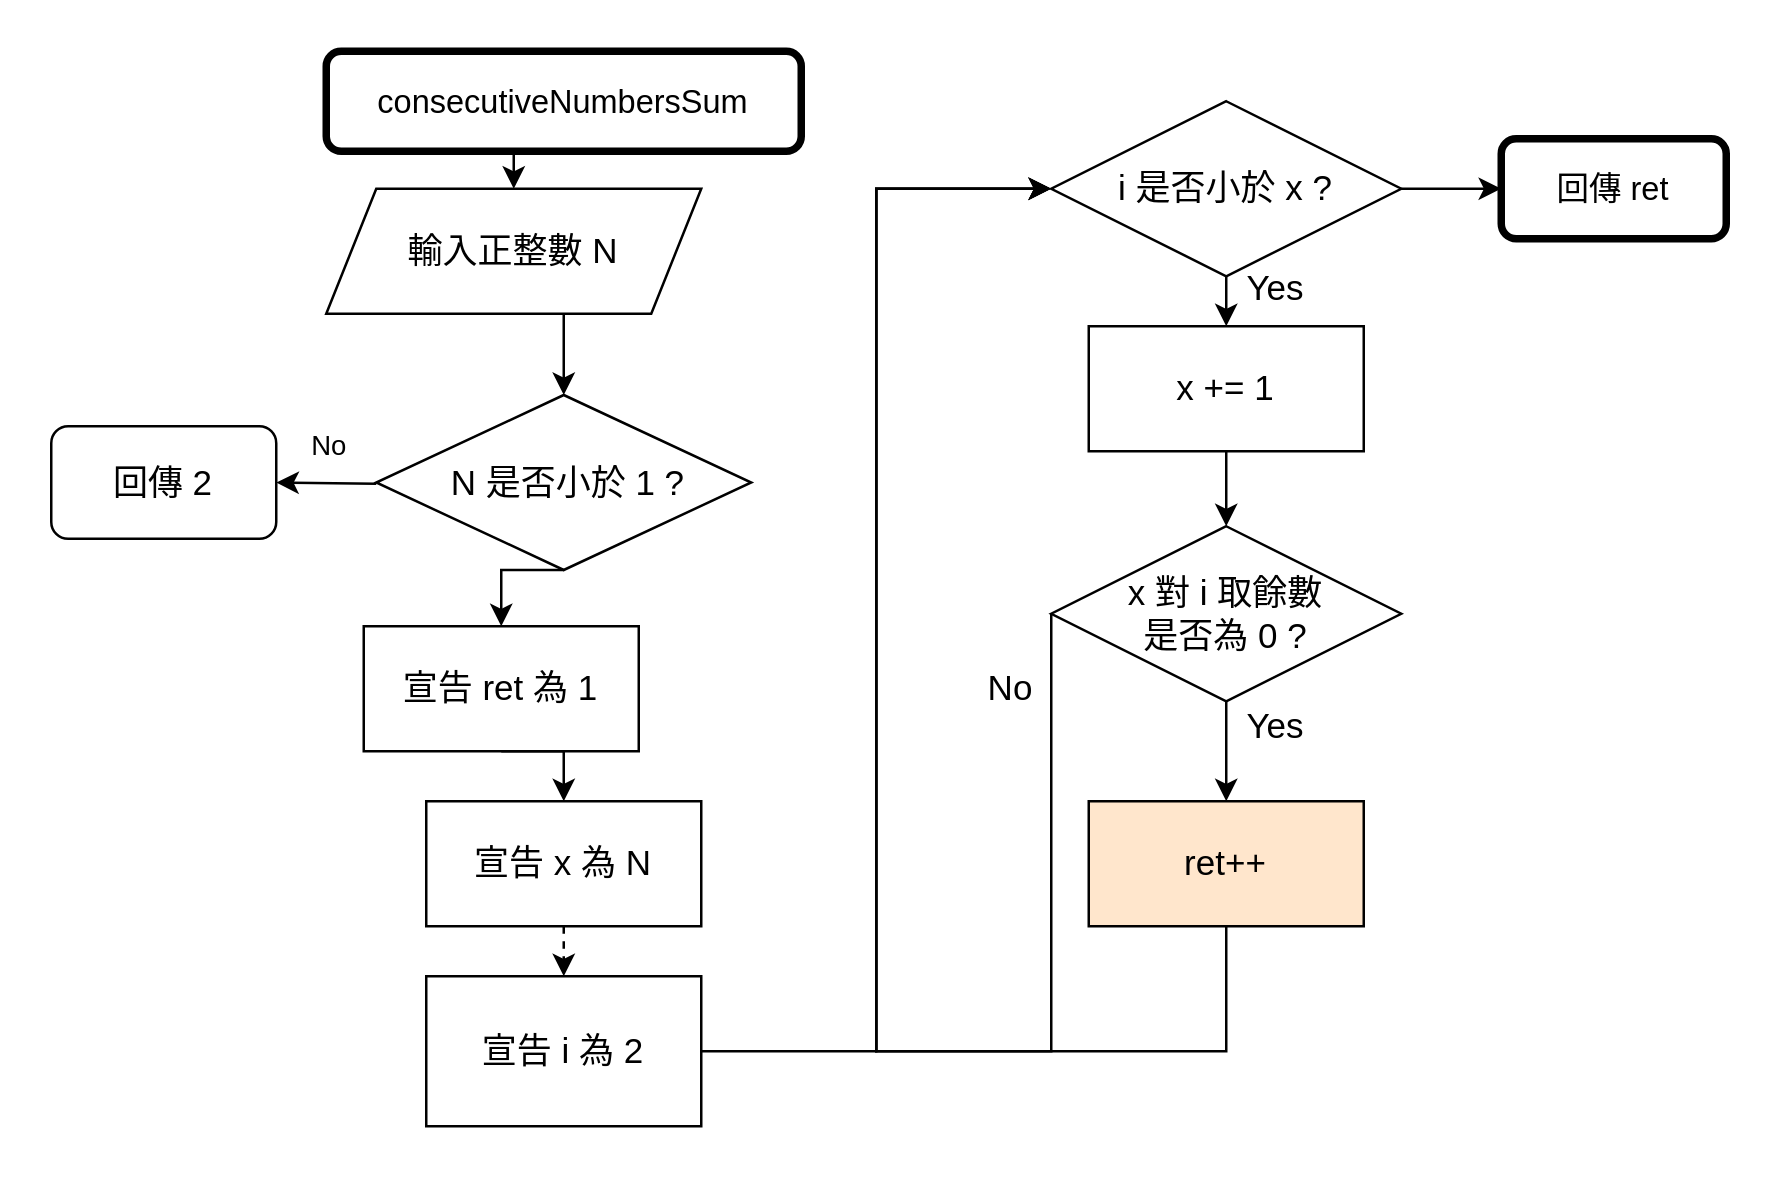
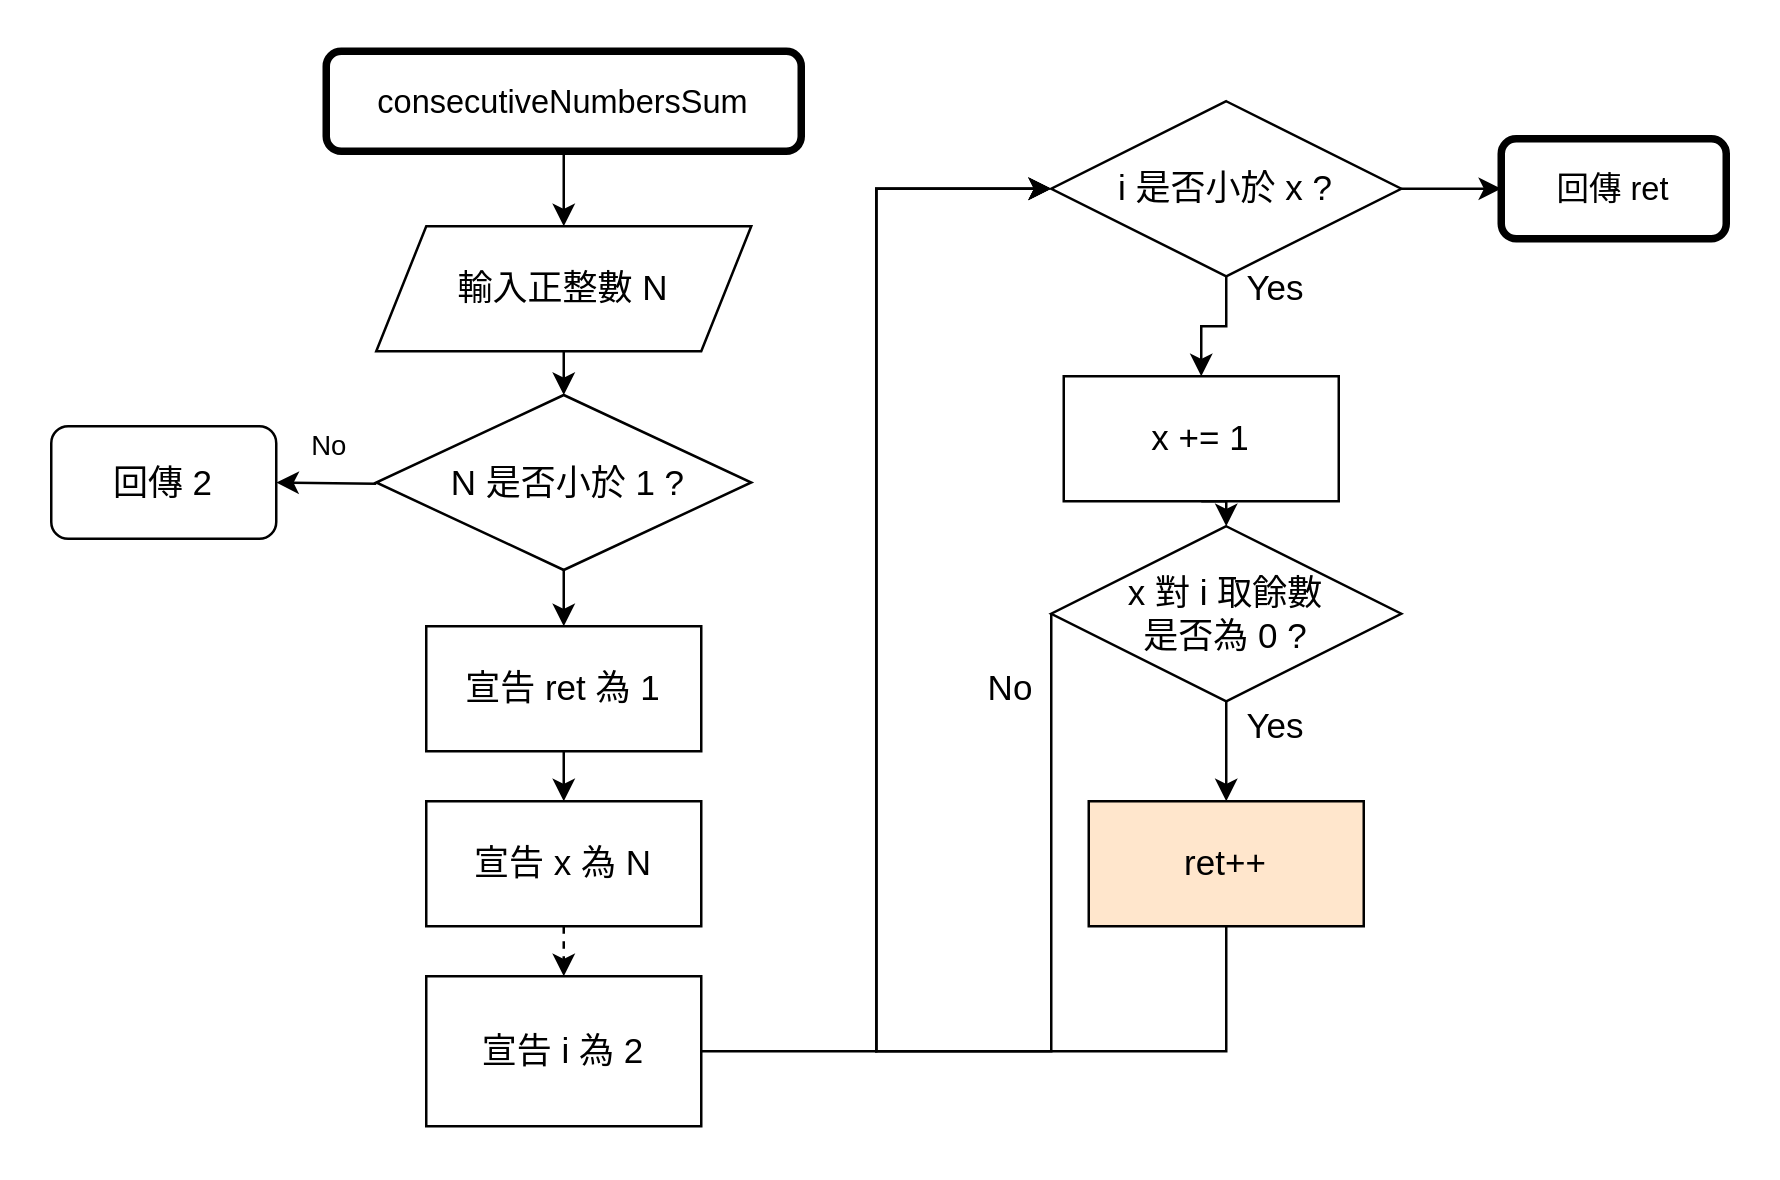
node "輸入正整數 N": moved (514, 251) -> (564, 289)
node "x += 1": moved (1226, 389) -> (1201, 439)
node "宣告 ret 為 1": moved (501, 689) -> (564, 689)
